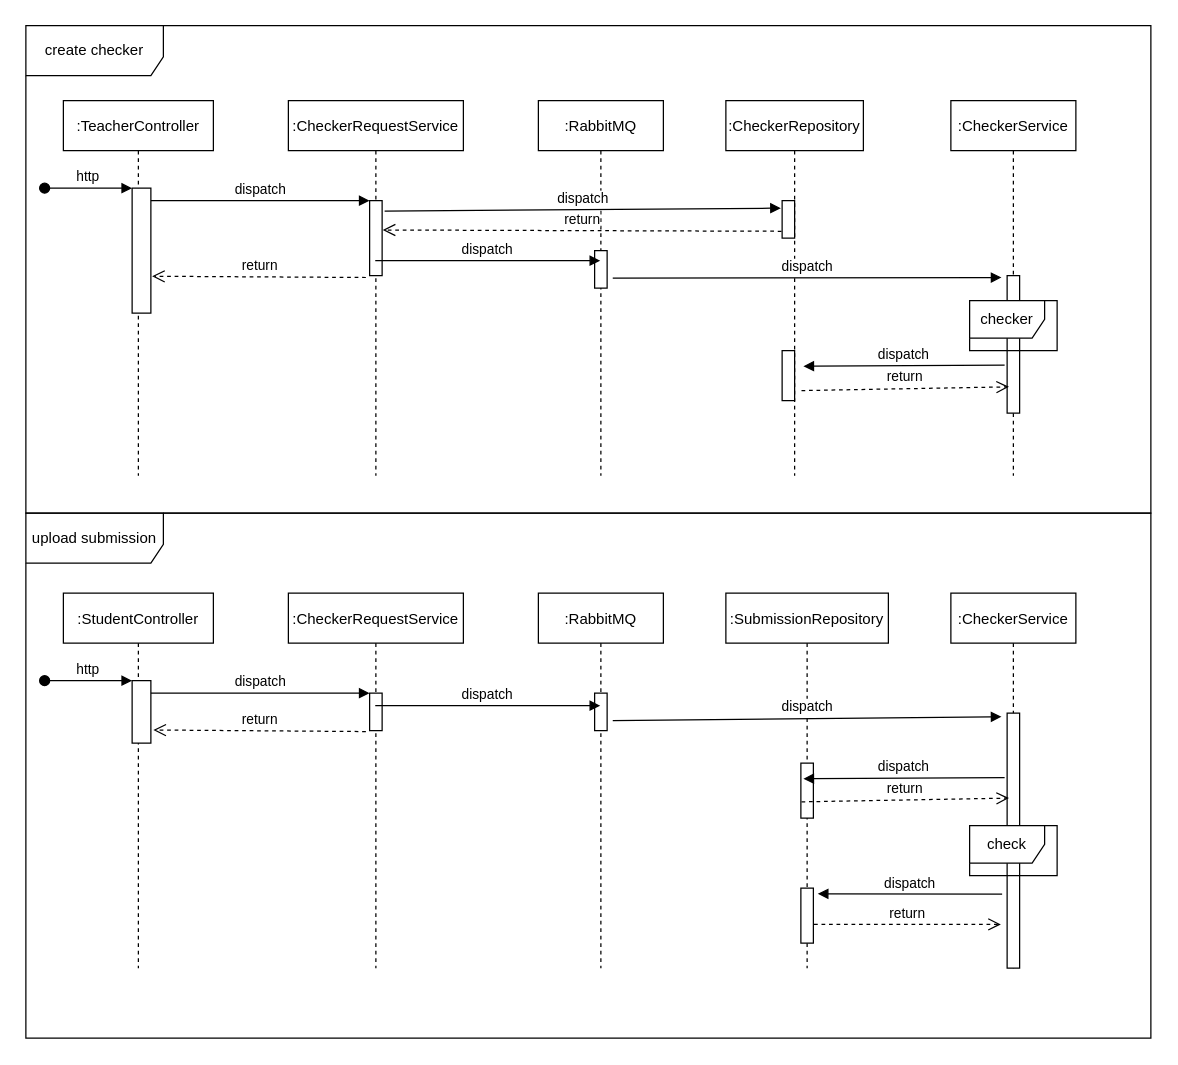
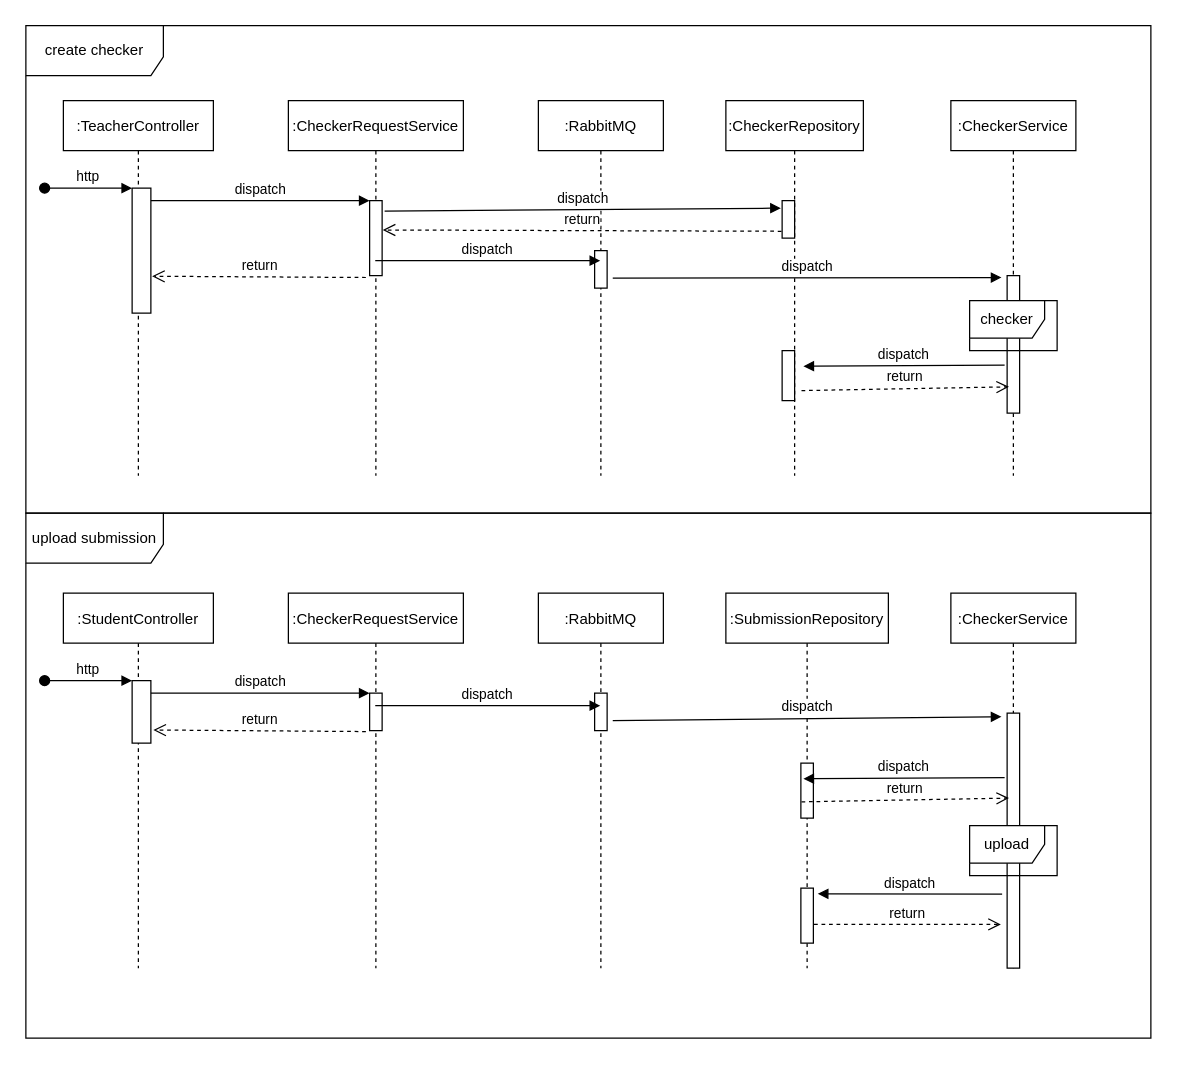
node "check": label "check" -> "upload"
